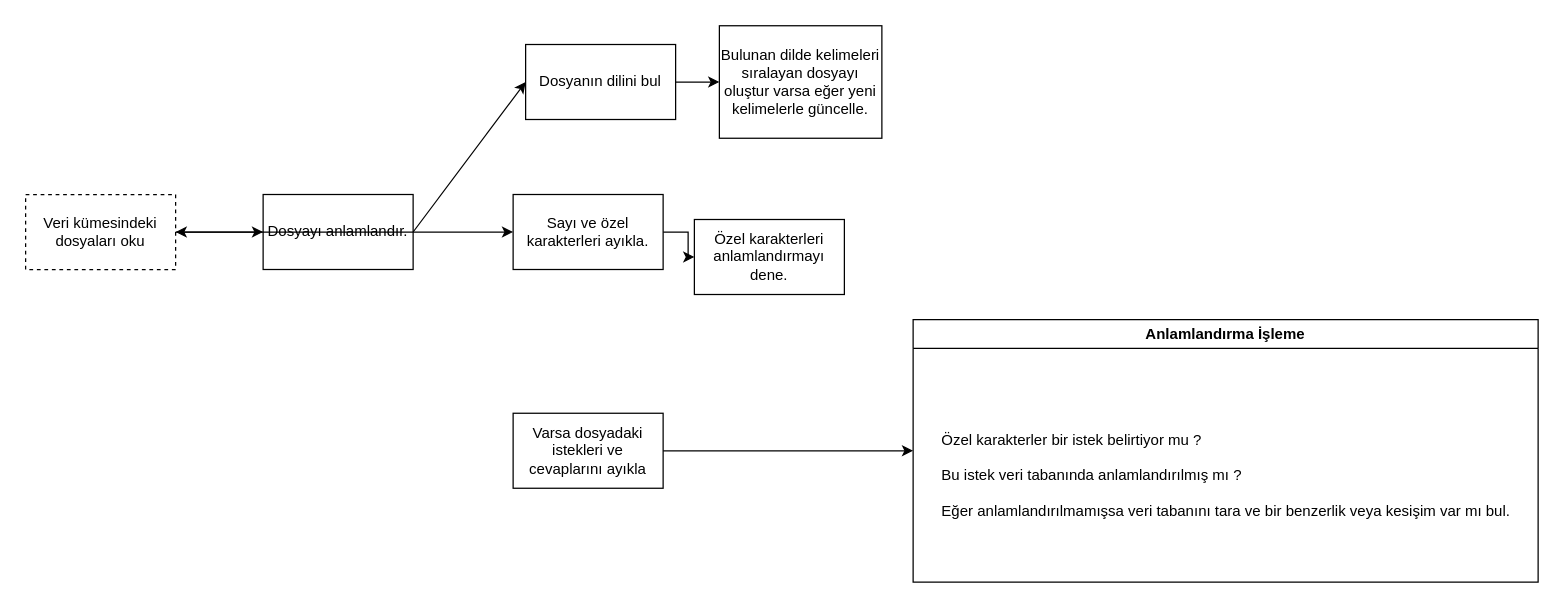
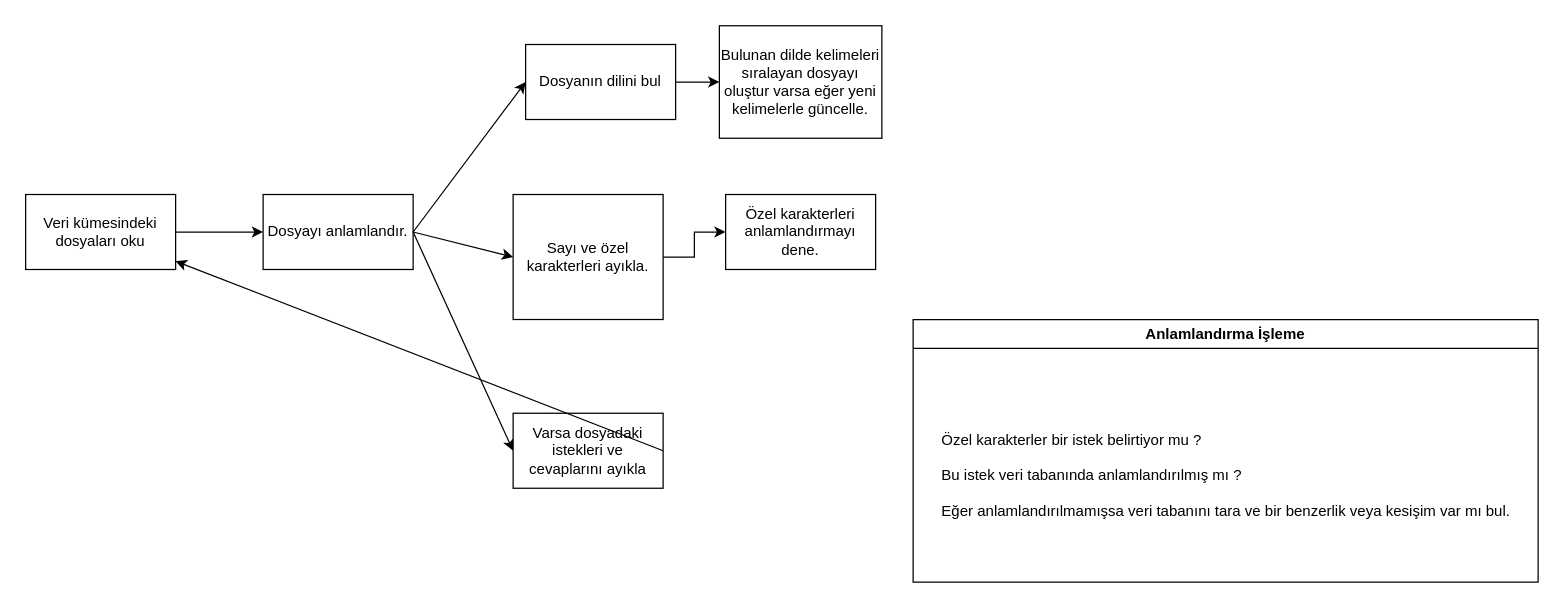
node "Veri kümesindeki dosyaları oku": style dashed -> solid
edge "Dosyayı anlamlandır." -> "Veri kümesindeki dosyaları oku": now "Dosyayı anlamlandır." -> "Varsa dosyadaki istekleri ve cevaplarını ayıkla"
node "Sayı ve özel karakterleri ayıkla.": size 150x75 -> 150x125
node "Özel karakterleri anlamlandırmayı dene.": moved (769, 257) -> (801, 232)
edge "Varsa dosyadaki istekleri ve cevaplarını ayıkla" -> "Anlamlandırma İşleme": now "Varsa dosyadaki istekleri ve cevaplarını ayıkla" -> "Veri kümesindeki dosyaları oku"
